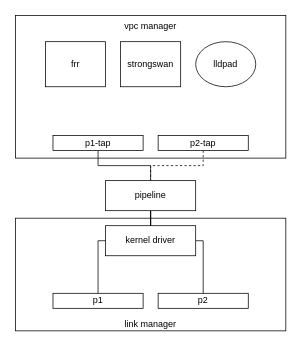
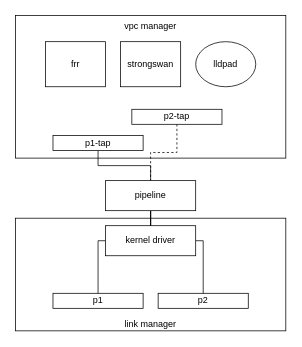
node "p2-tap": moved (203, 143) -> (177, 117)
